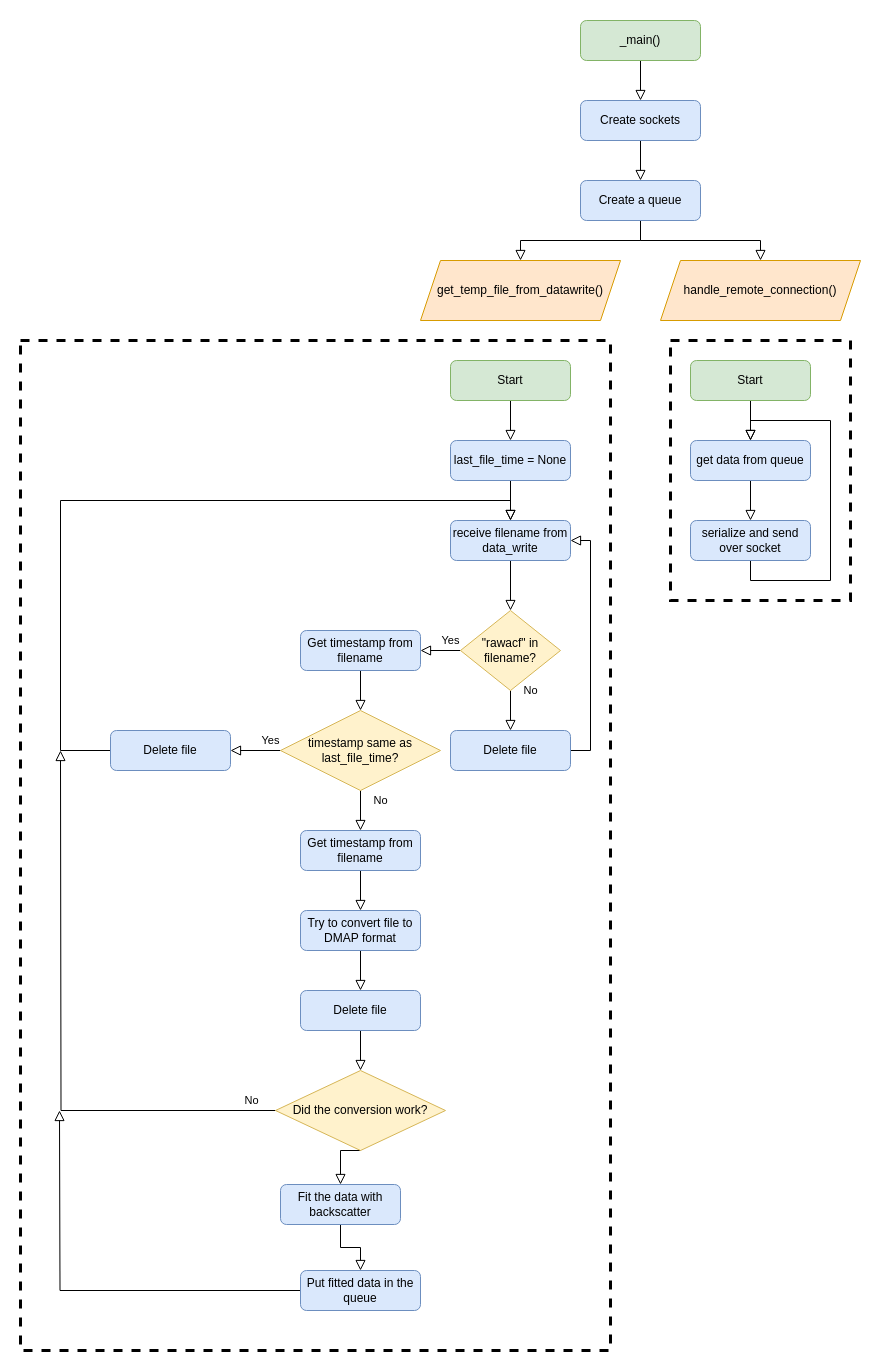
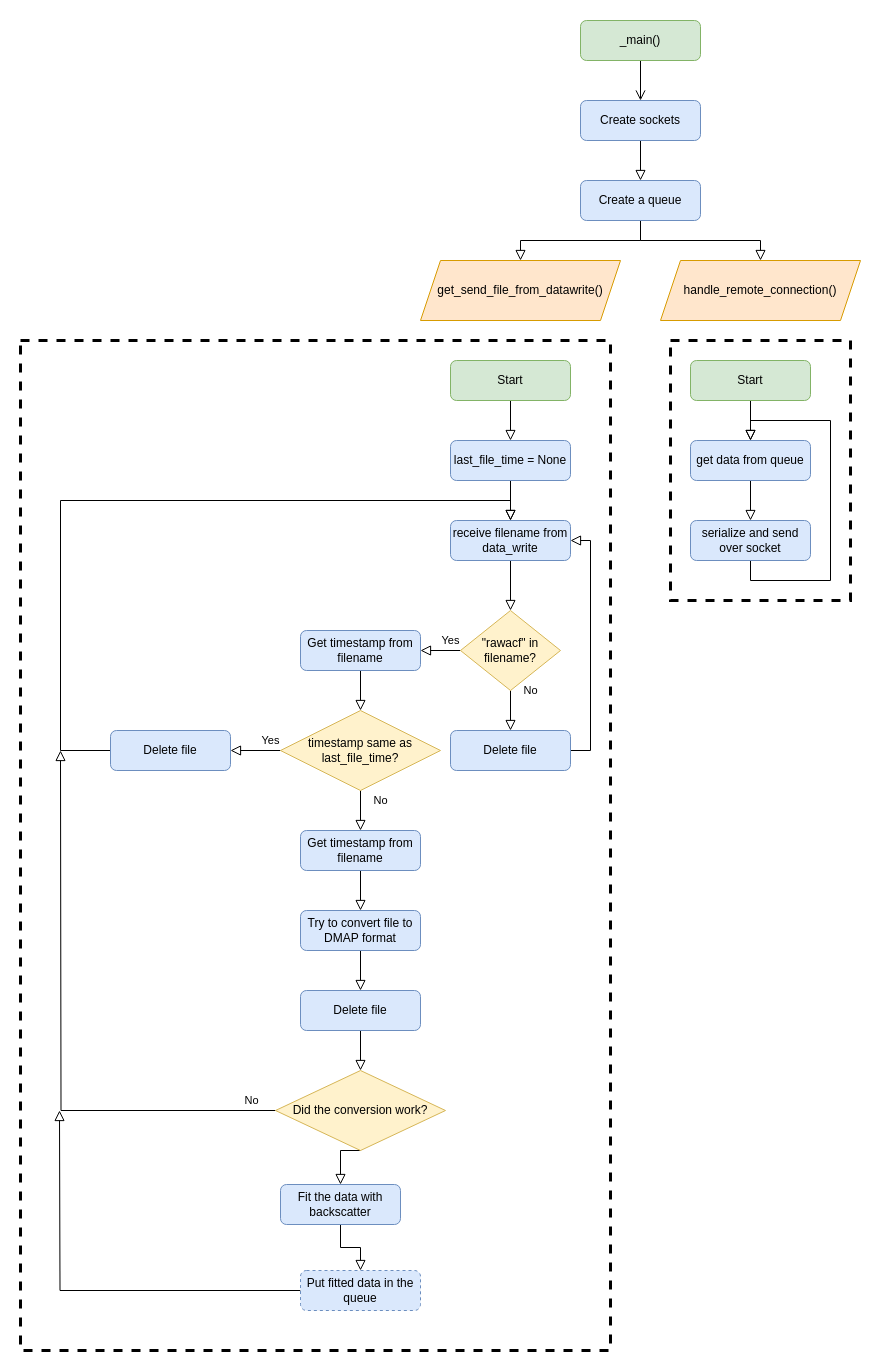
edge "_main()" -> "Create sockets": arrowhead block -> open
node "get_temp_file_from_datawrite()": label "get_temp_file_from_datawrite()" -> "get_send_file_from_datawrite()"
node "Put fitted data in the queue": style solid -> dashed
